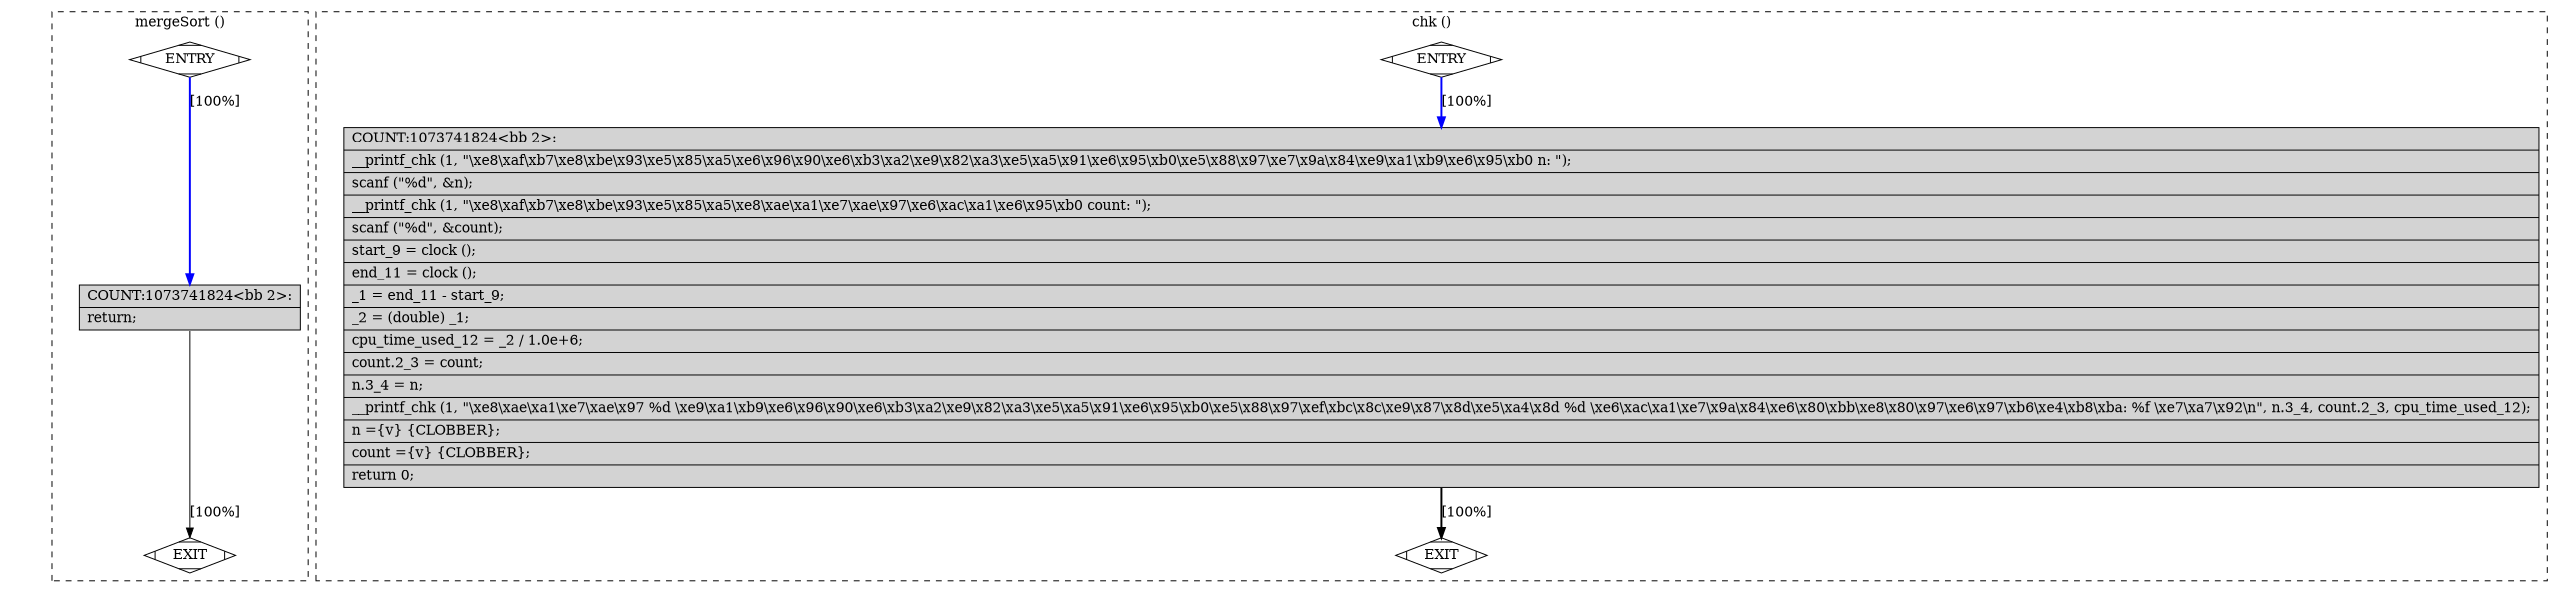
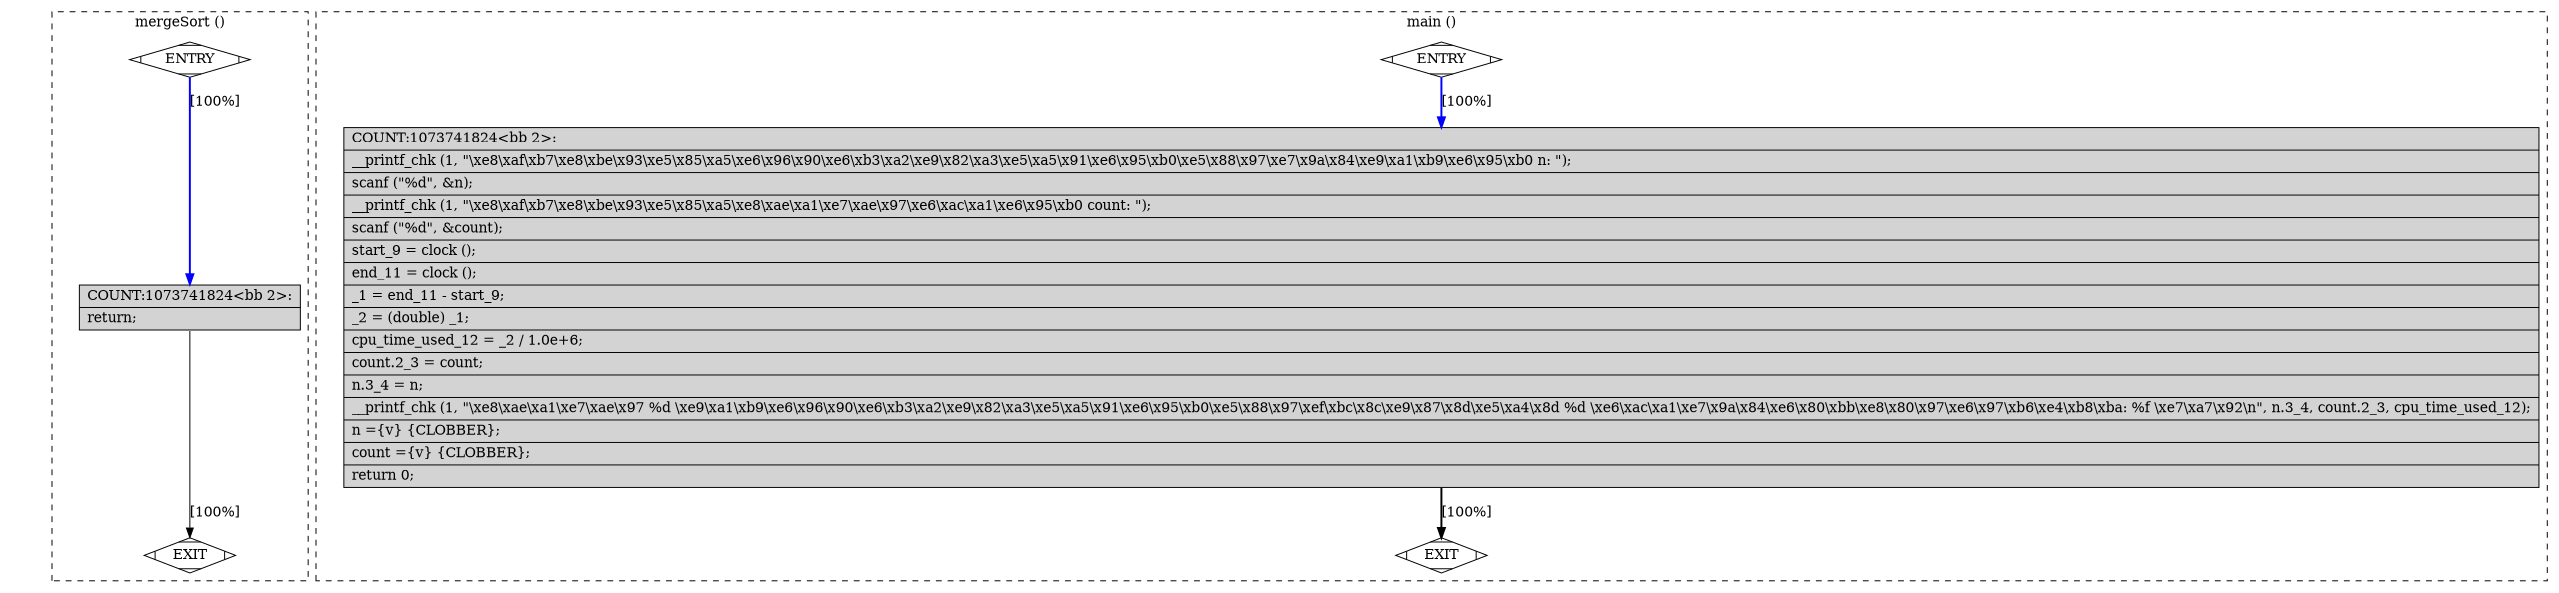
cluster "chk ()": label "chk ()" -> "main ()"
